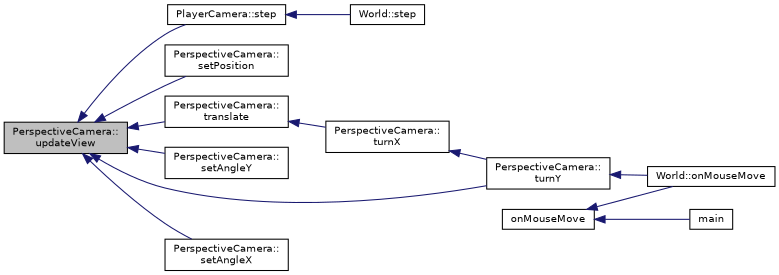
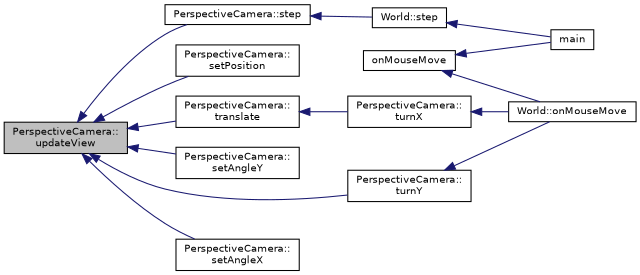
node "PlayerCamera::step": label "PlayerCamera::step" -> "PerspectiveCamera::step"
edge "main" -> "World::step": added
edge "PerspectiveCamera:: turnY" -> "PerspectiveCamera:: turnX": now "World::onMouseMove" -> "PerspectiveCamera:: turnX"
